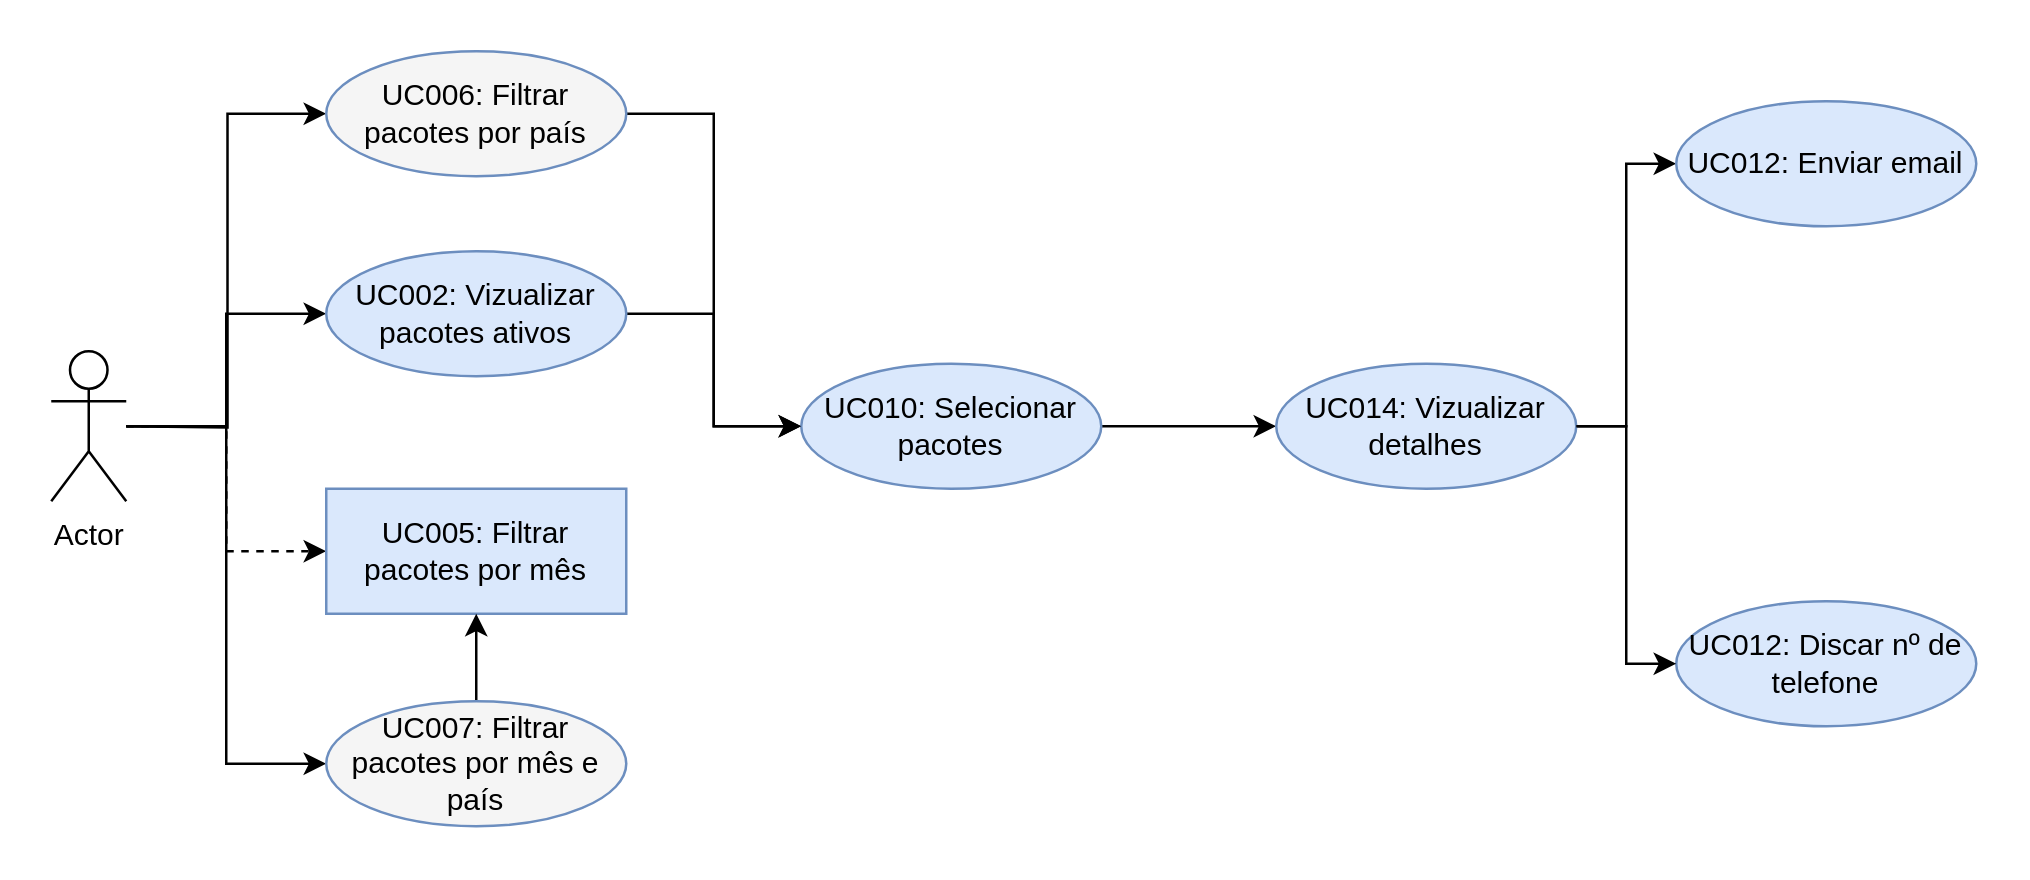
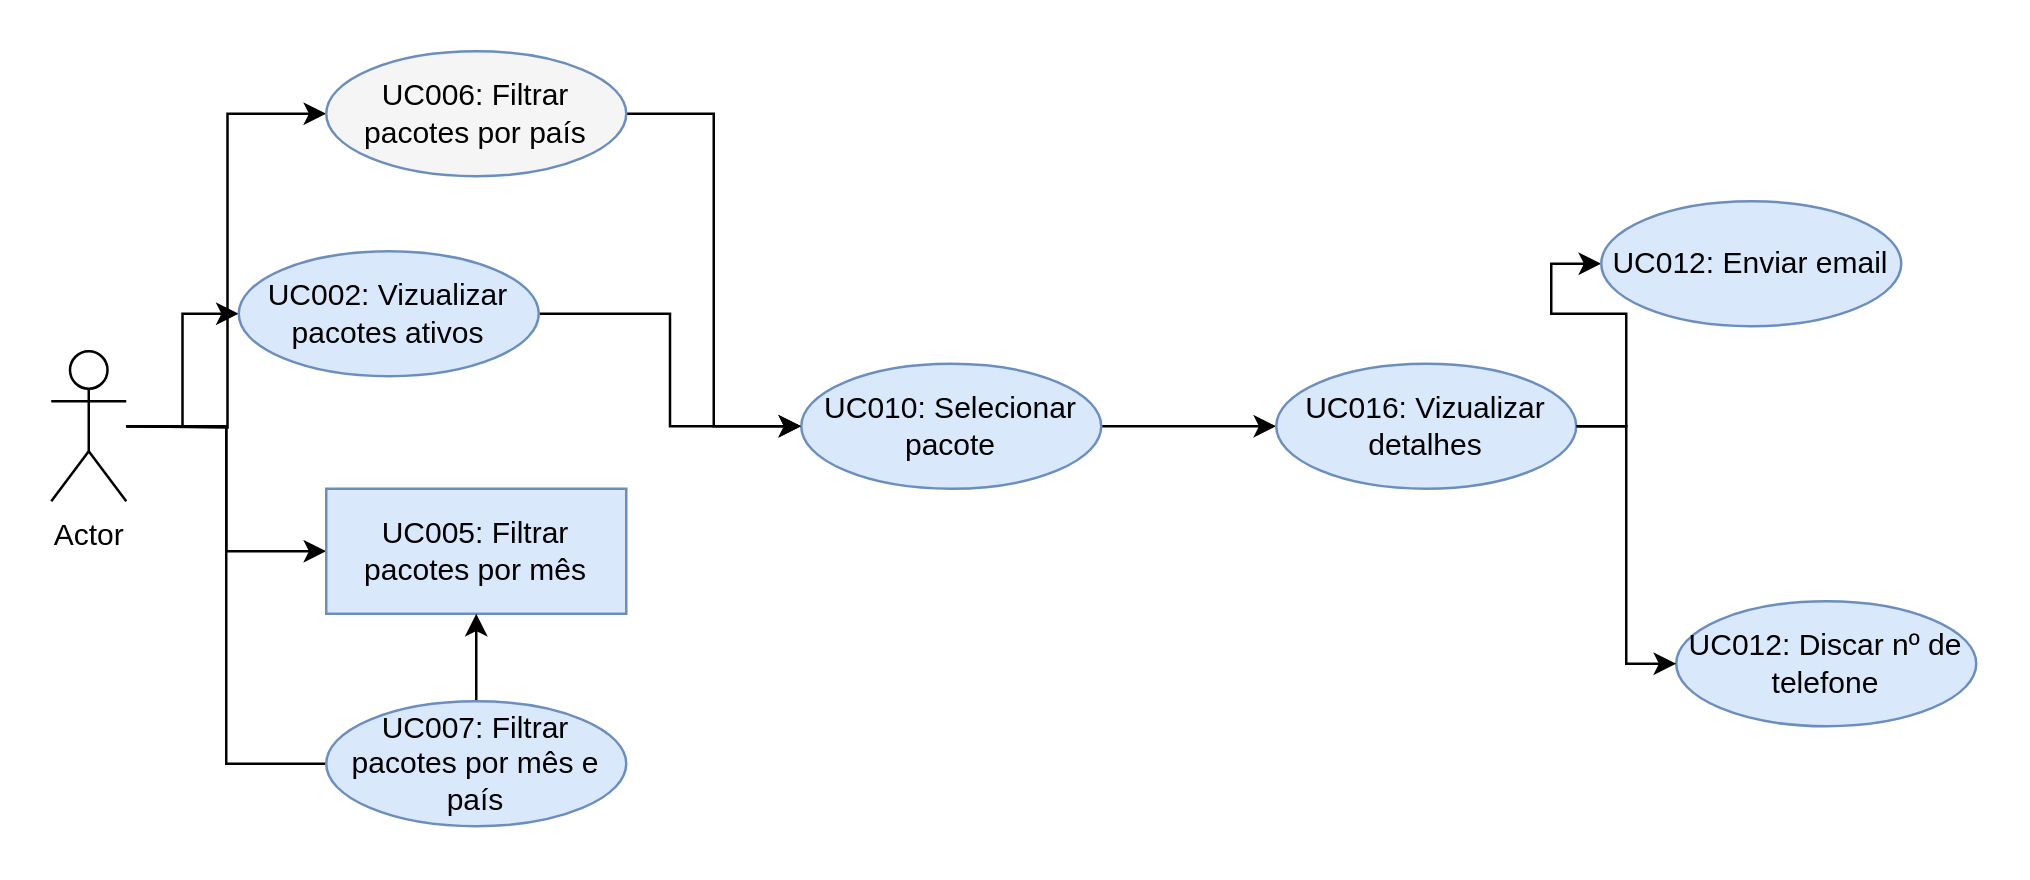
node "UC012: Enviar email": moved (1826, 164) -> (1751, 264)
node "UC002: Vizualizar pacotes ativos": moved (476, 314) -> (389, 314)
node "UC010: Selecionar pacotes": label "UC010: Selecionar pacotes" -> "UC010: Selecionar pacote"
node "UC014: Vizualizar detalhes": label "UC014: Vizualizar detalhes" -> "UC016: Vizualizar detalhes"
edge "Actor" -> "UC005: Filtrar pacotes por mês": style dashed -> solid
edge "Actor" -> "UC007: Filtrar pacotes por mês e país": arrowhead classic -> none
node "UC007: Filtrar pacotes por mês e país": fillcolor #f5f5f5 -> #dae8fc
